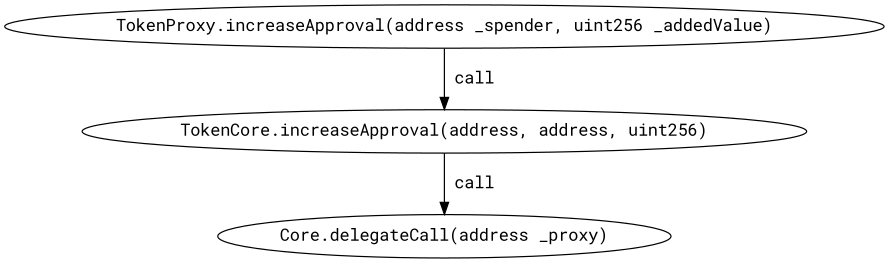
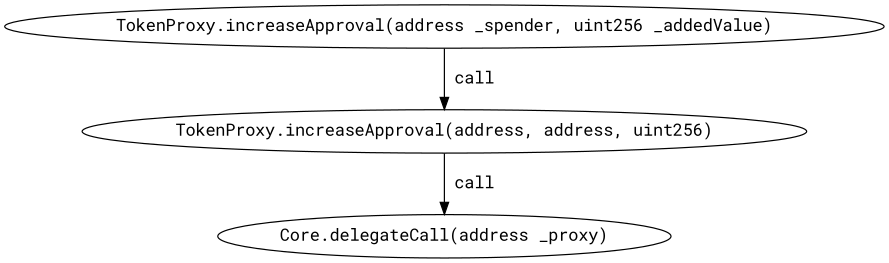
node "TokenCore.increaseApproval(address, address, uint256)": label "TokenCore.increaseApproval(address, address, uint256)" -> "TokenProxy.increaseApproval(address, address, uint256)"
